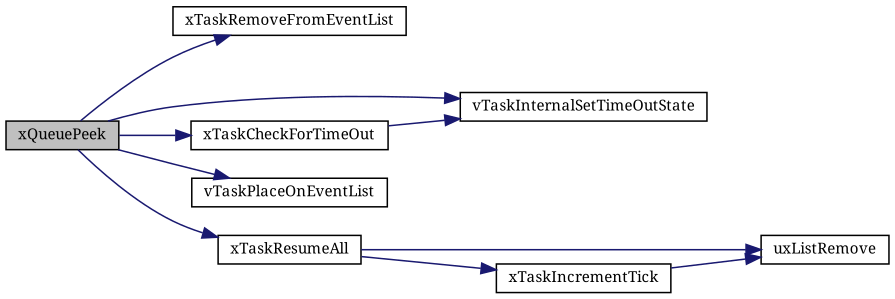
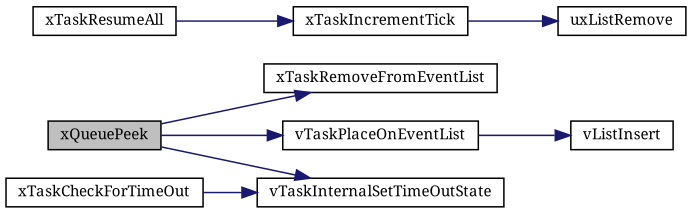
edge "xQueuePeek" -> "xTaskCheckForTimeOut": removed
node "vListInsert": added
edge "xQueuePeek" -> "xTaskResumeAll": removed
edge "xTaskResumeAll" -> "uxListRemove": removed
